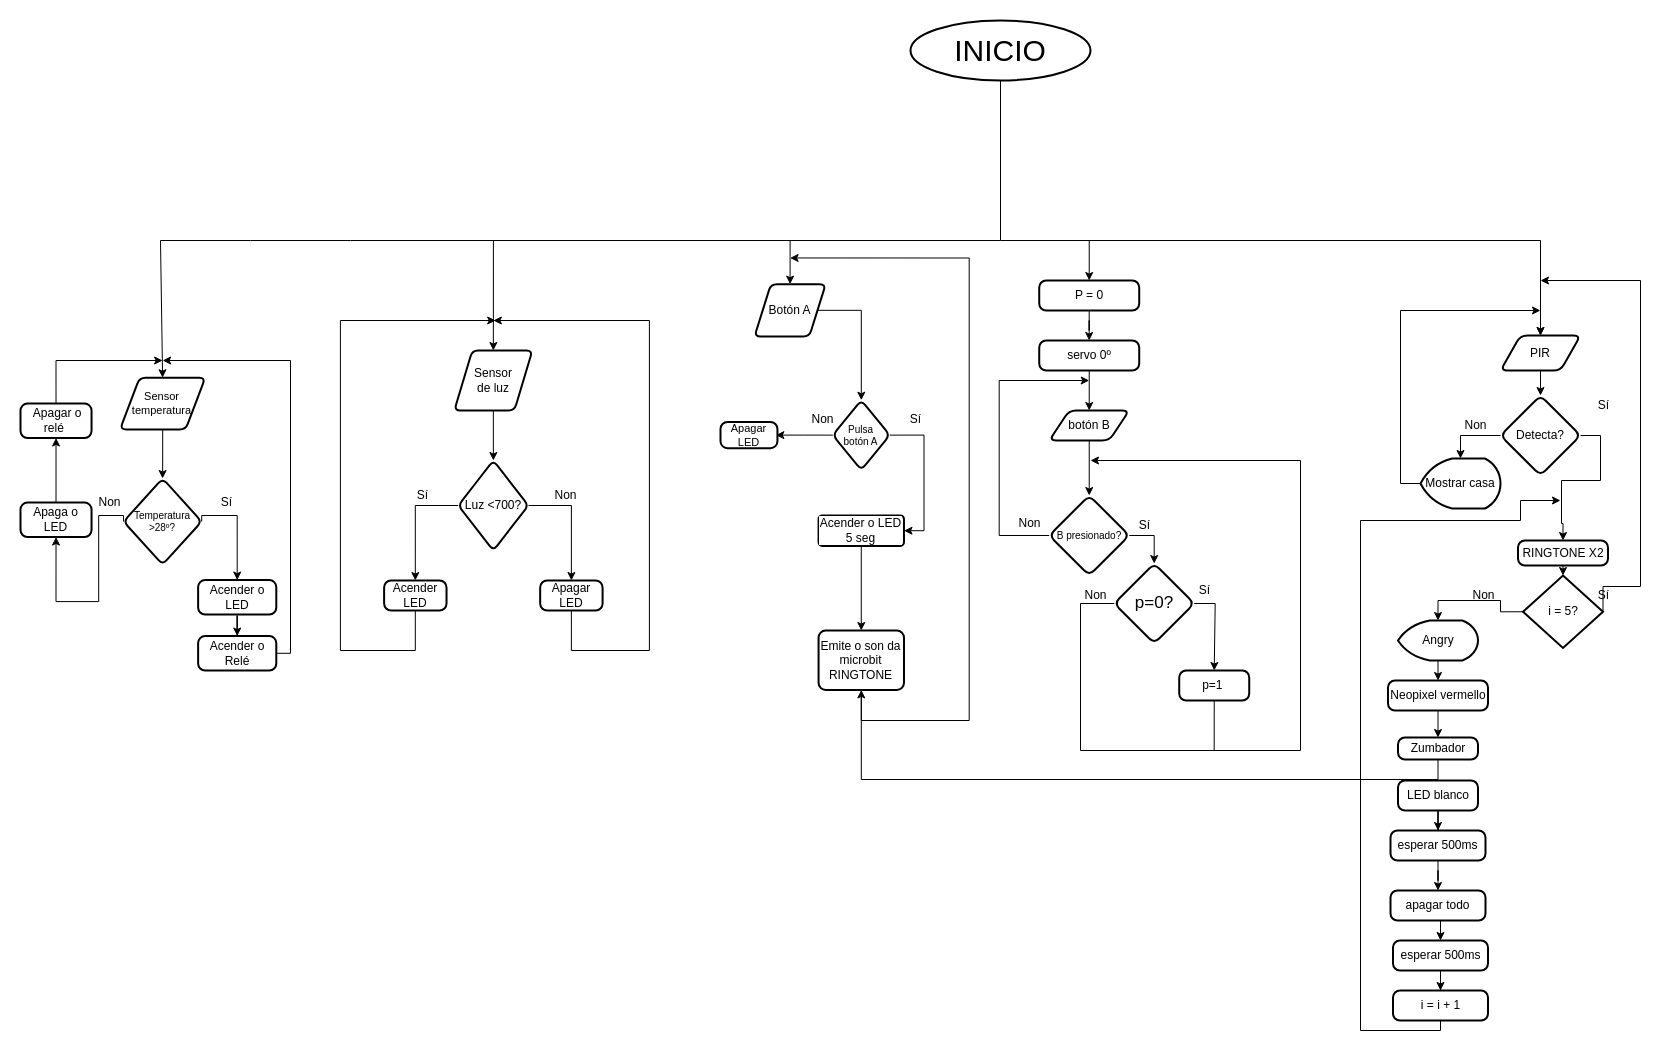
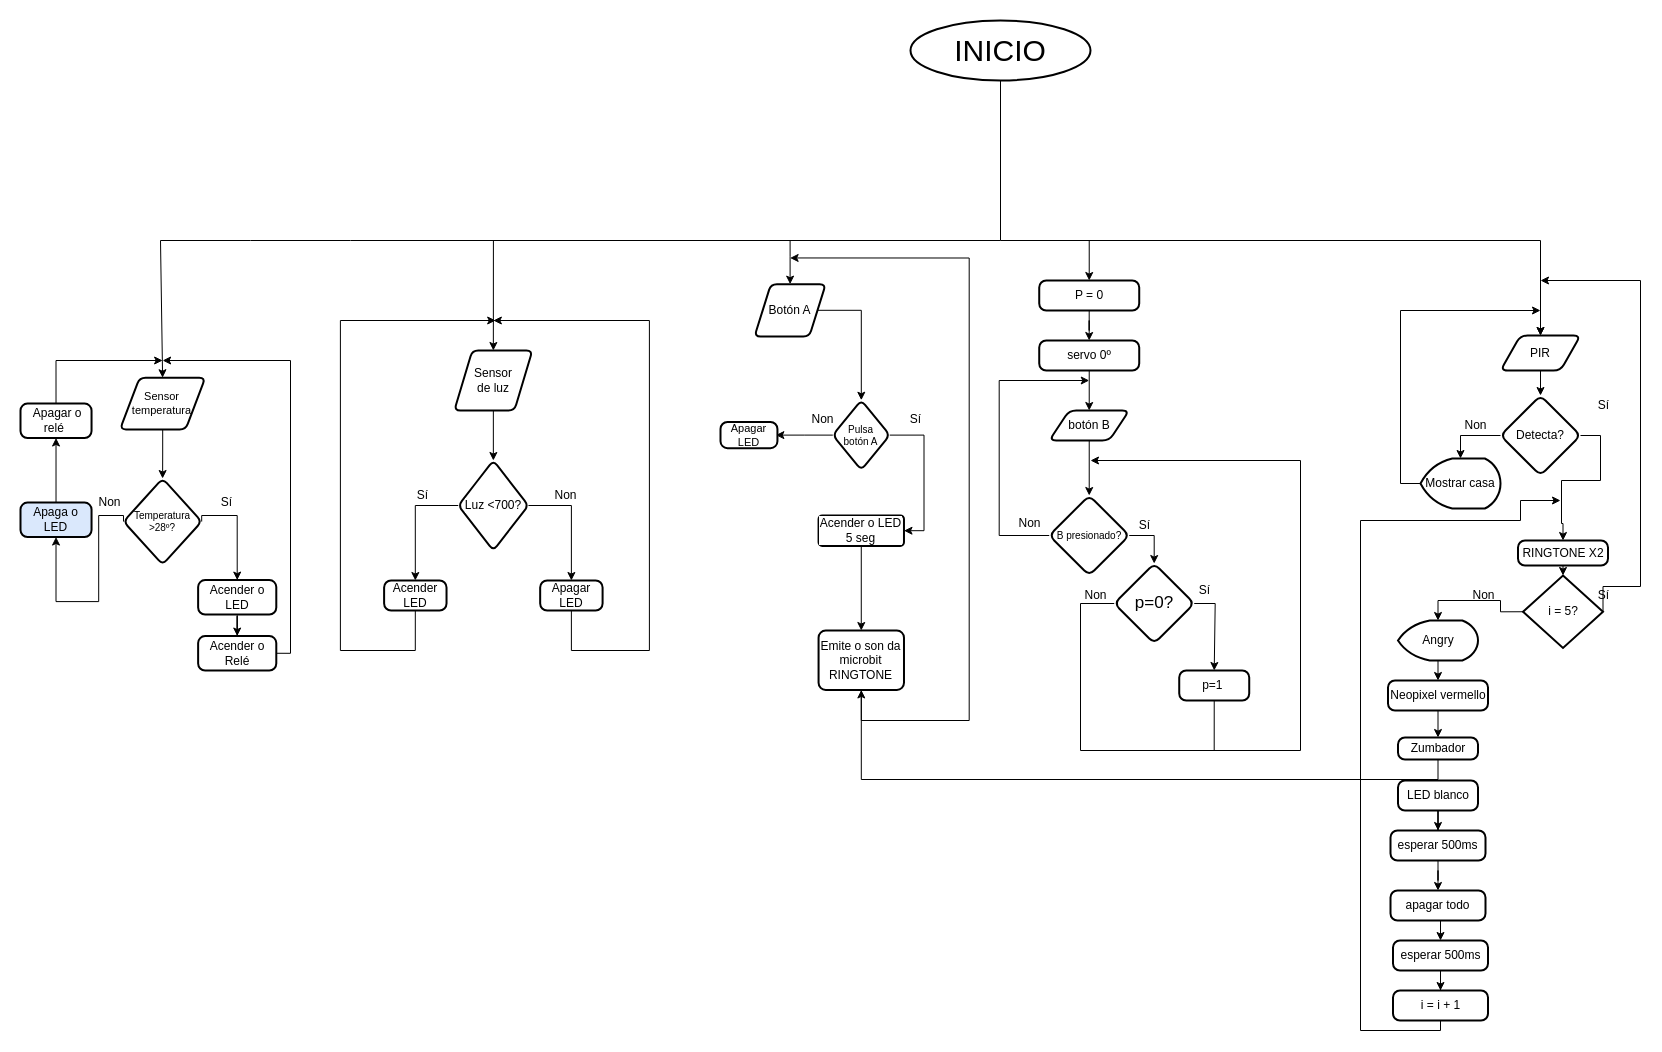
node "Apaga o LED": fillcolor #ffffff -> #dae8fc
